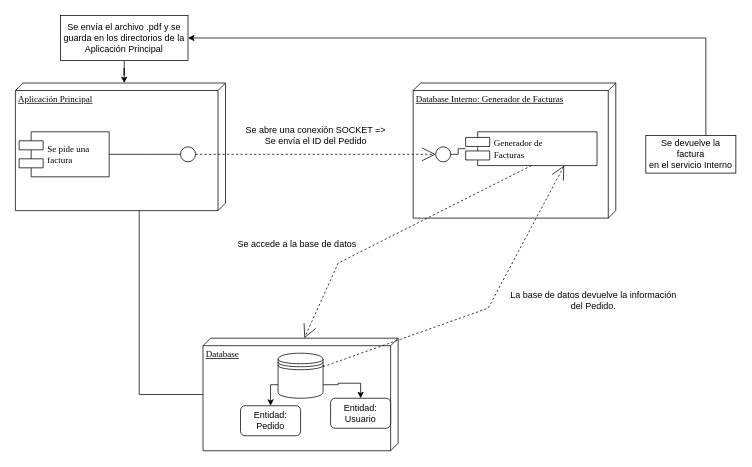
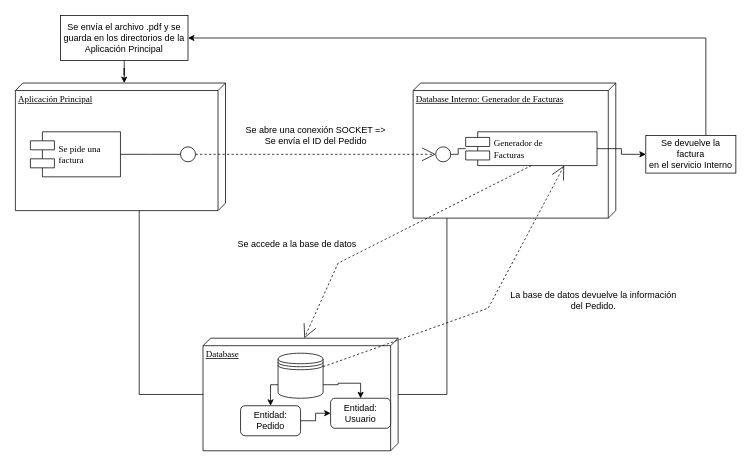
edge "Generador de Facturas" -> "Se devuelve la factura en el servicio Interno": added
node "Se pide una factura": moved (64, 154) -> (75, 154)
edge "Database Interno: Generador de Facturas" -- "Database": added
edge "Entidad: Pedido" -> "Entidad: Usuario": added
